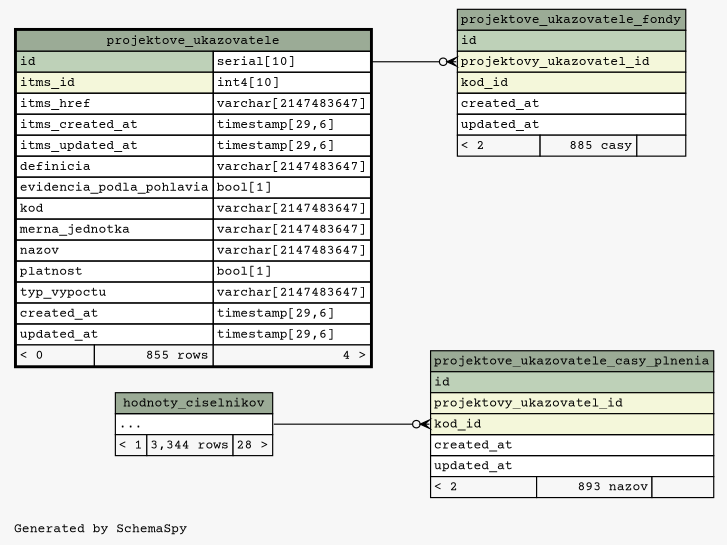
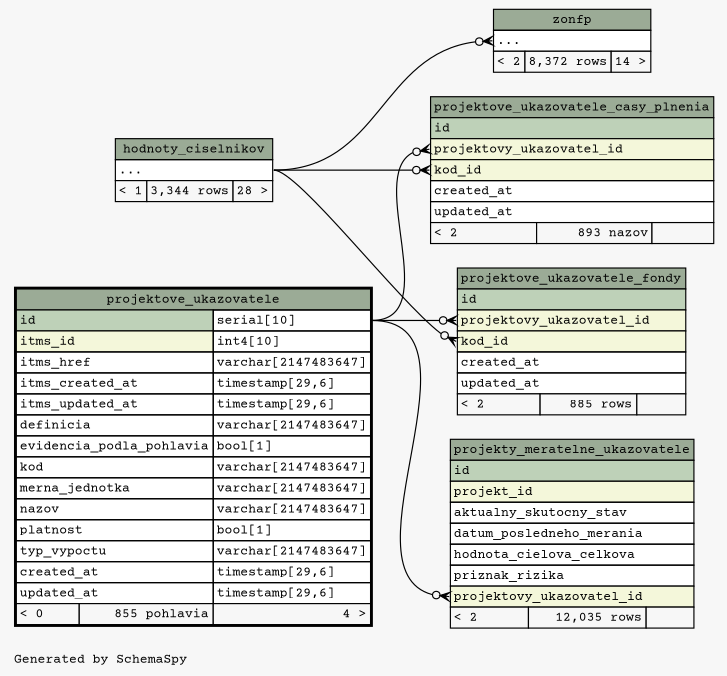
node "zonfp": added
node "projektove_ukazovatele_fondy": text "885 casy" -> "885 rows"
edge "projektove_ukazovatele" -> "projektove_ukazovatele_casy_plnenia": added
edge "hodnoty_ciselnikov" -> "projektove_ukazovatele_fondy": added
node "projektove_ukazovatele": text "855 rows" -> "855 pohlavia"
node "projekty_meratelne_ukazovatele": added
